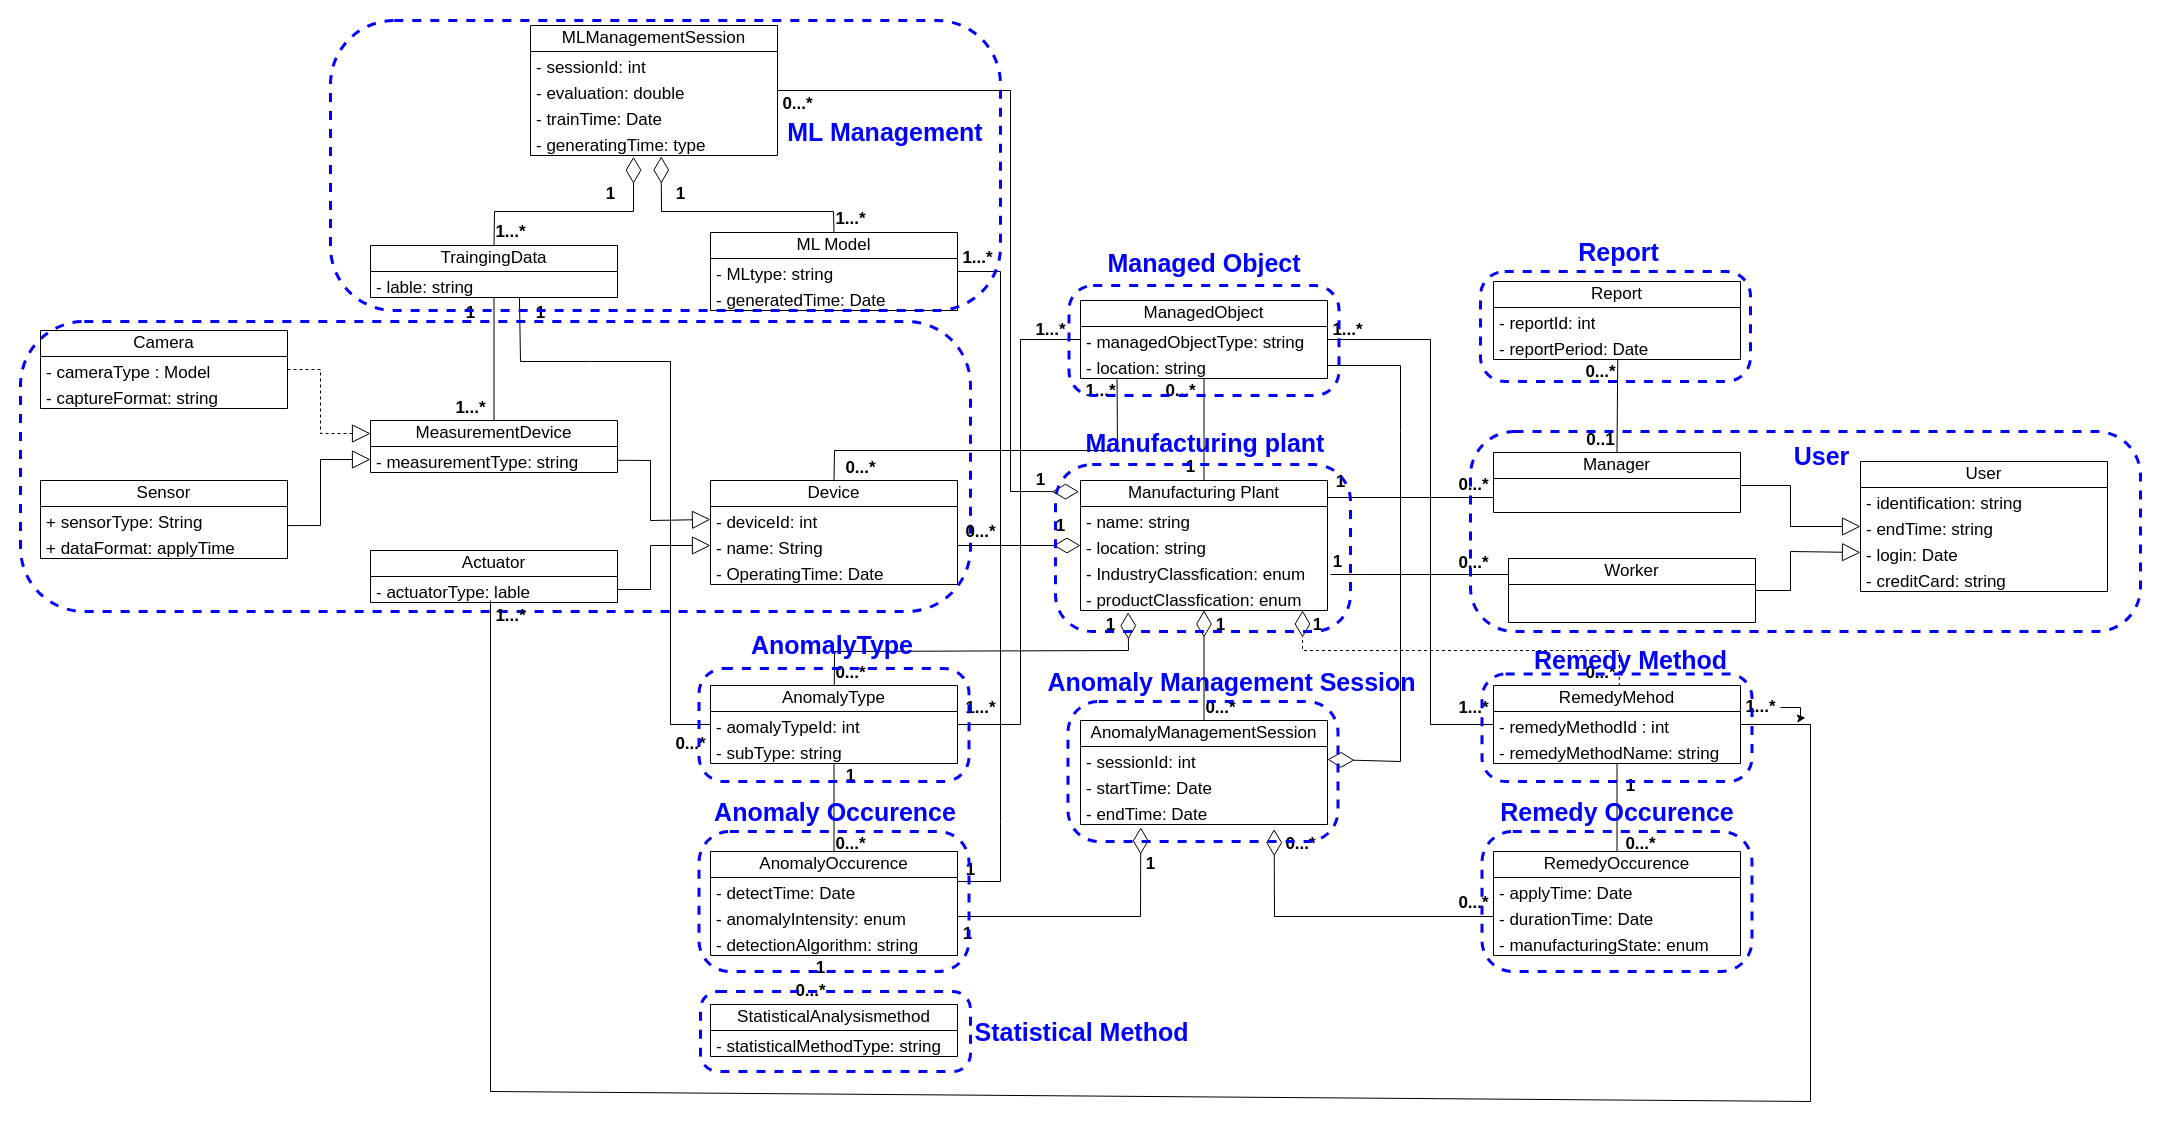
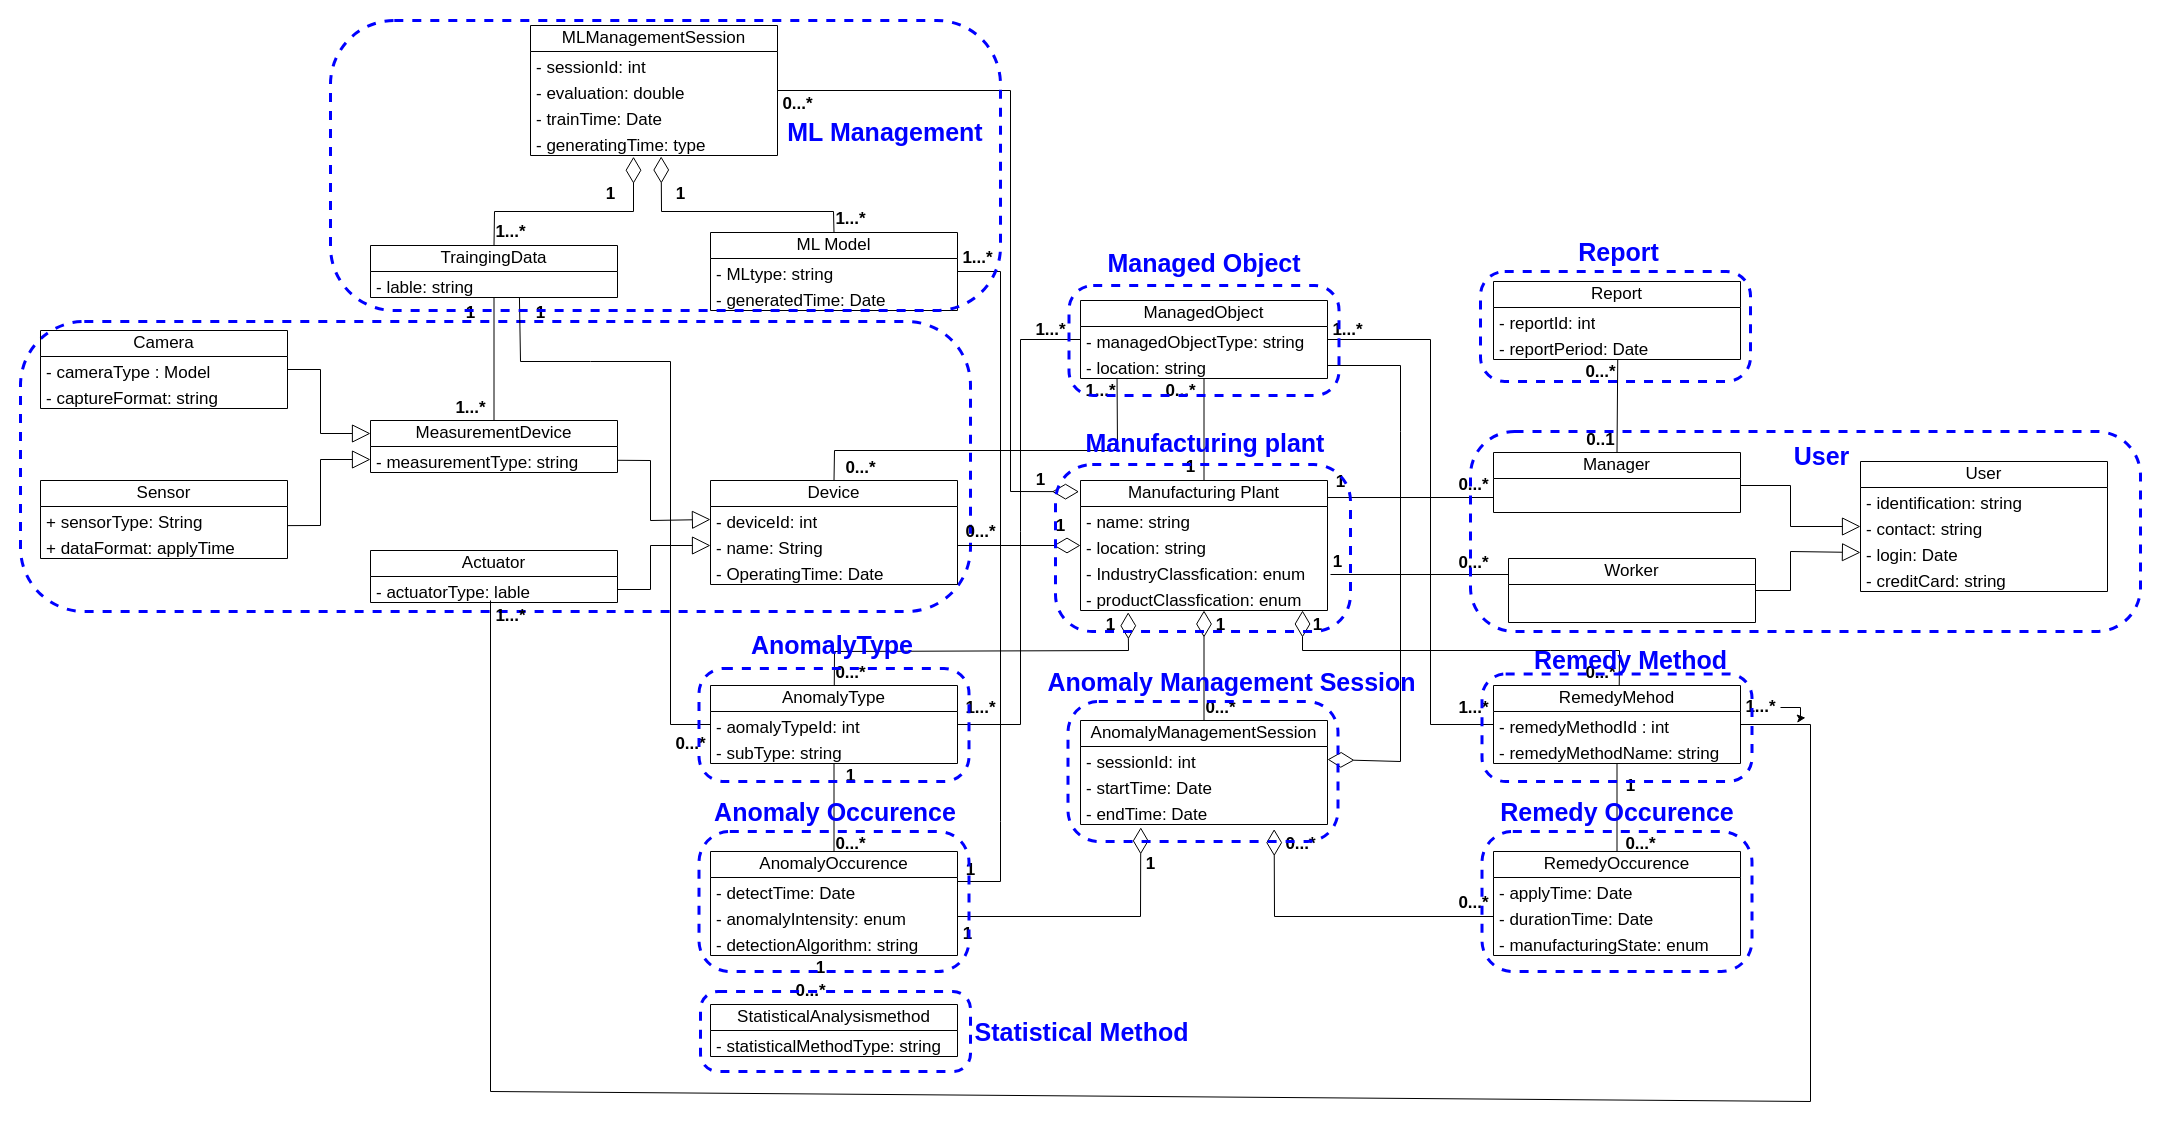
edge "- cameraType : Model" -> "MeasurementDevice": style dashed -> solid
node "- endTime: string": label "- endTime: string" -> "- contact: string"
edge "RemedyMehod" -> "- productClassfication: enum": style dashed -> solid
